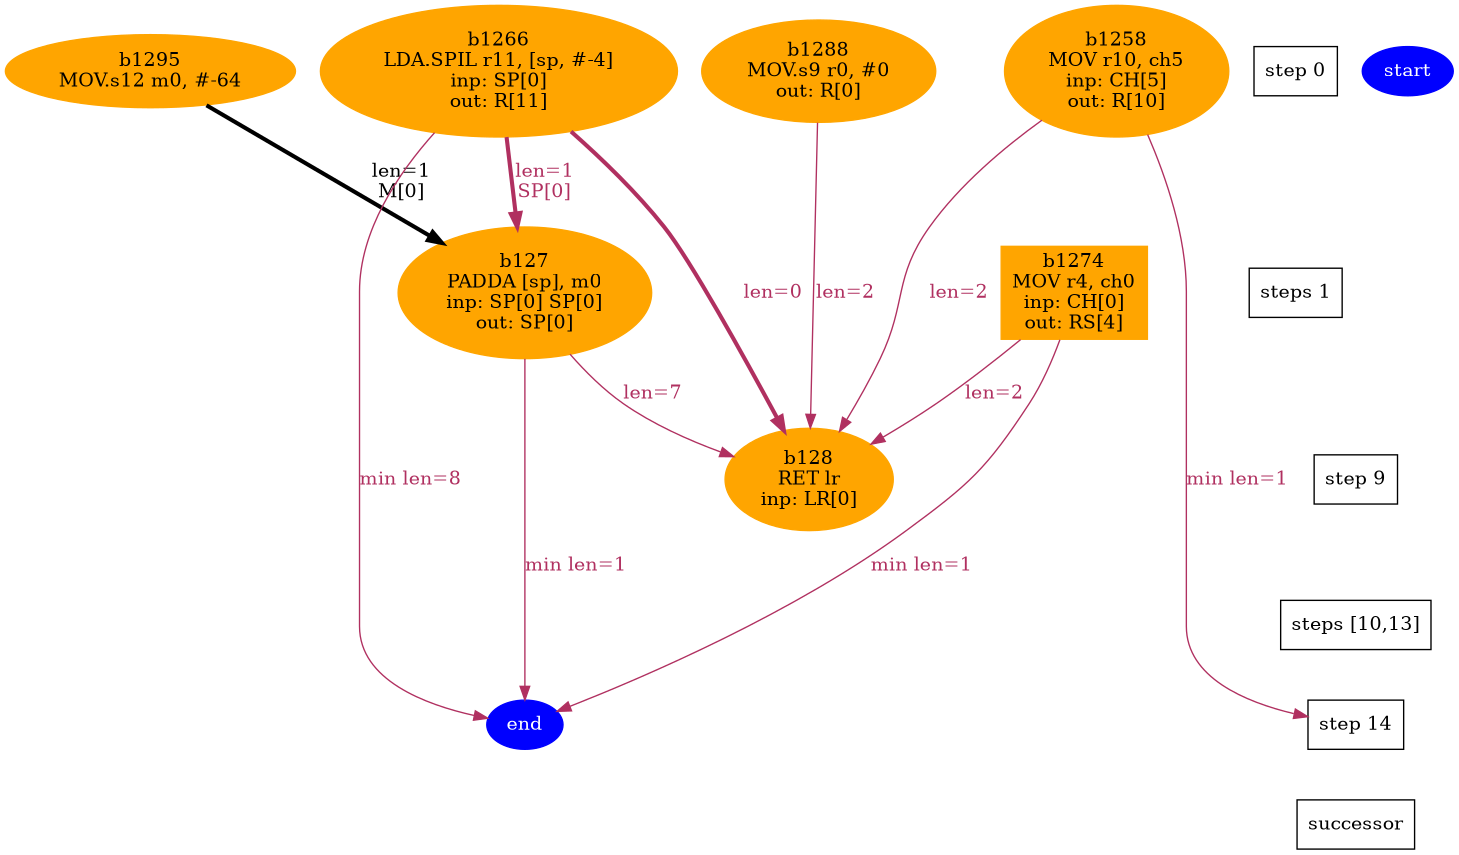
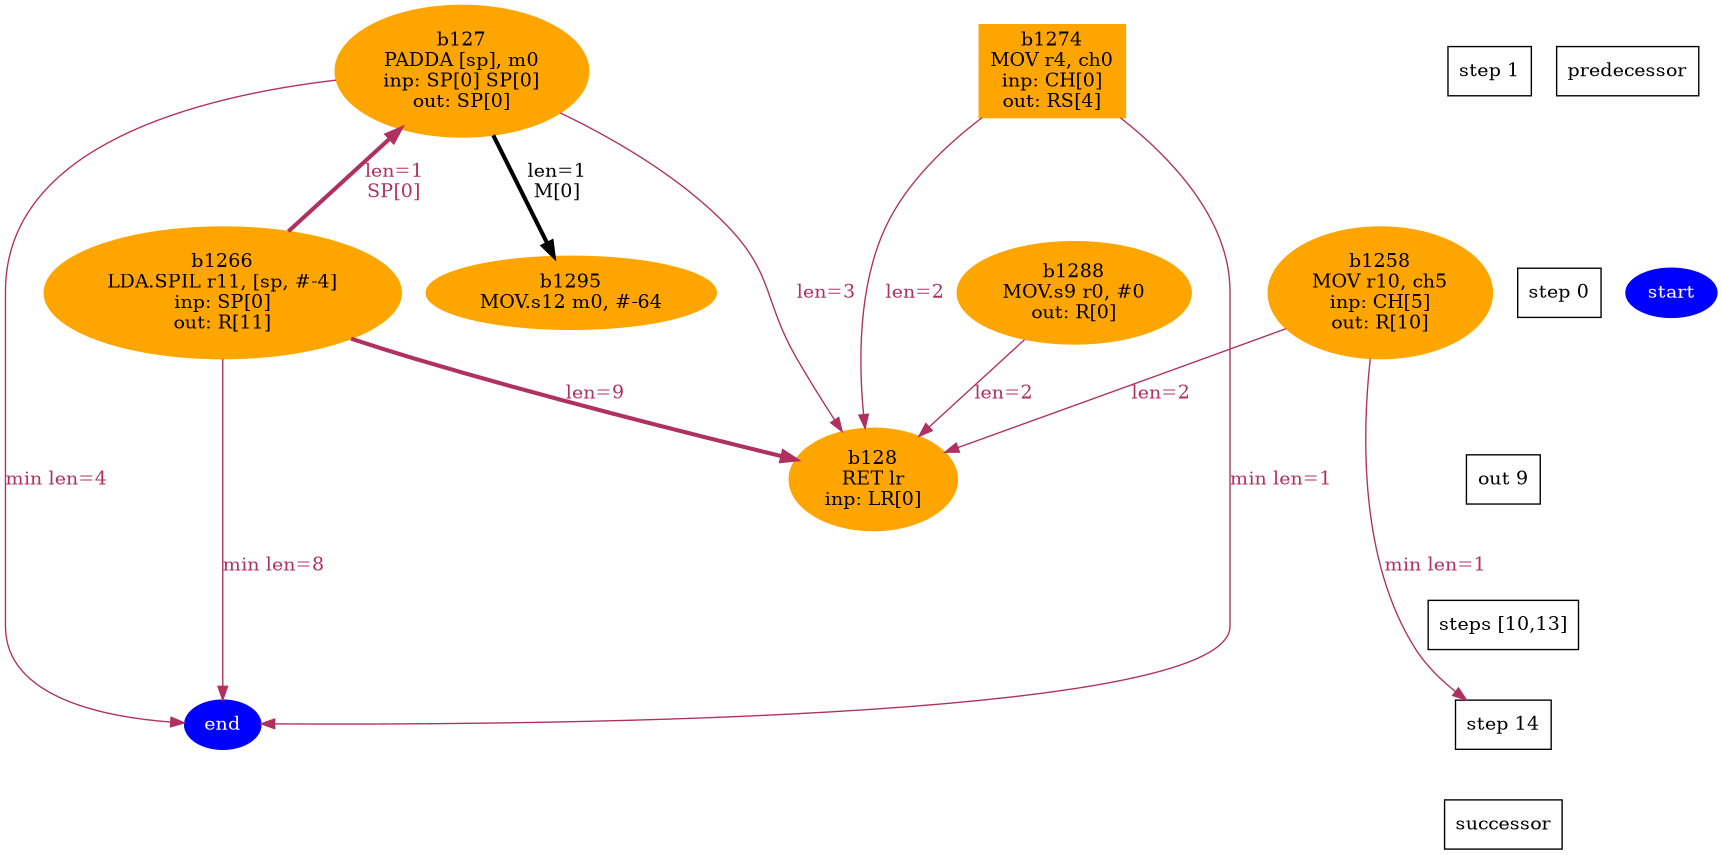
node "predecessor": added
edge "b1295 MOV.s12 m0, #-64" -> "b127 PADDA [sp], m0 inp: SP[0] SP[0] out: SP[0]": reversed
edge "b1266 LDA.SPIL r11, [sp, #-4] inp: SP[0] out: R[11]" -> "b128 RET lr inp: LR[0]": label "len=0" -> "len=9"
node "steps 1": label "steps 1" -> "step 1"
edge "b127 PADDA [sp], m0 inp: SP[0] SP[0] out: SP[0]" -> "b128 RET lr inp: LR[0]": label "len=7" -> "len=3"
node "step 9": label "step 9" -> "out 9"
edge "b127 PADDA [sp], m0 inp: SP[0] SP[0] out: SP[0]" -> "end": label "min len=1" -> "min len=4"
